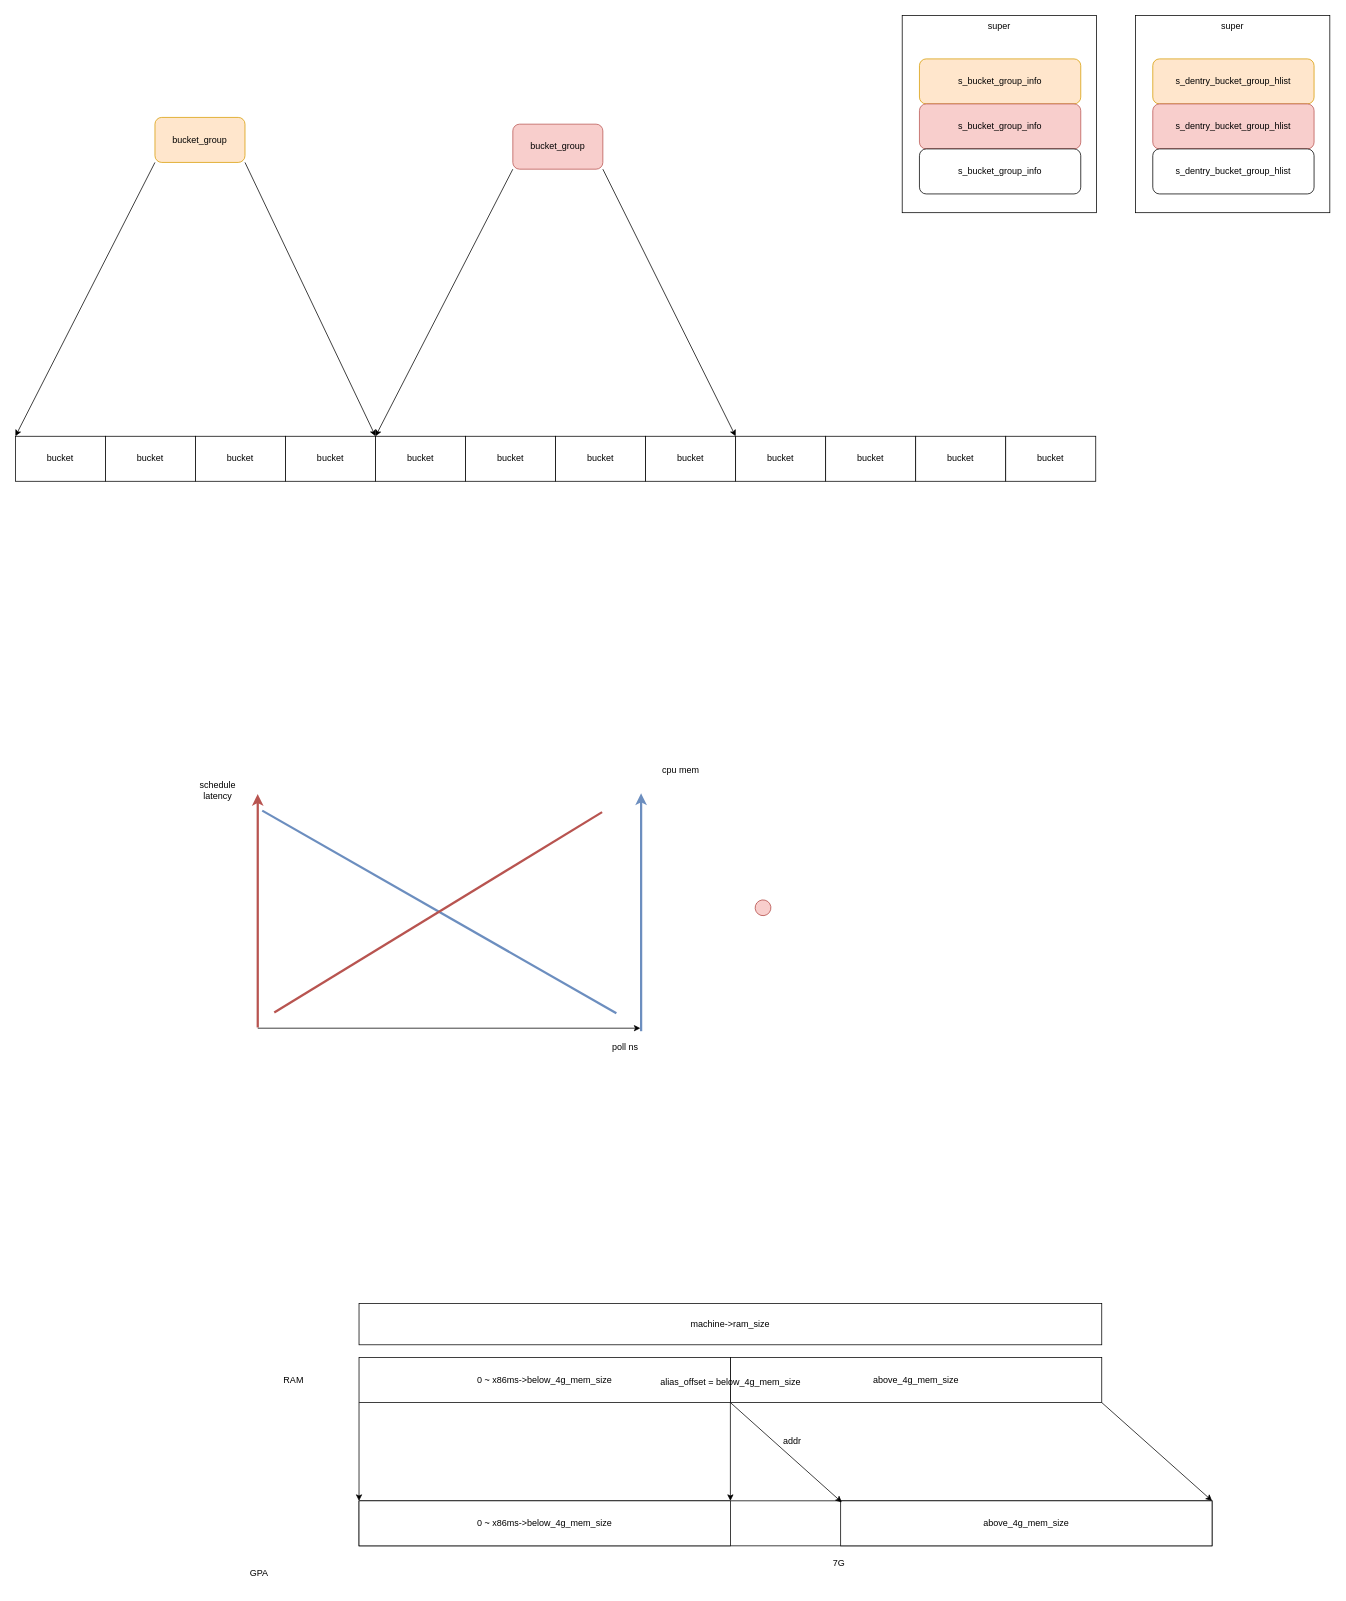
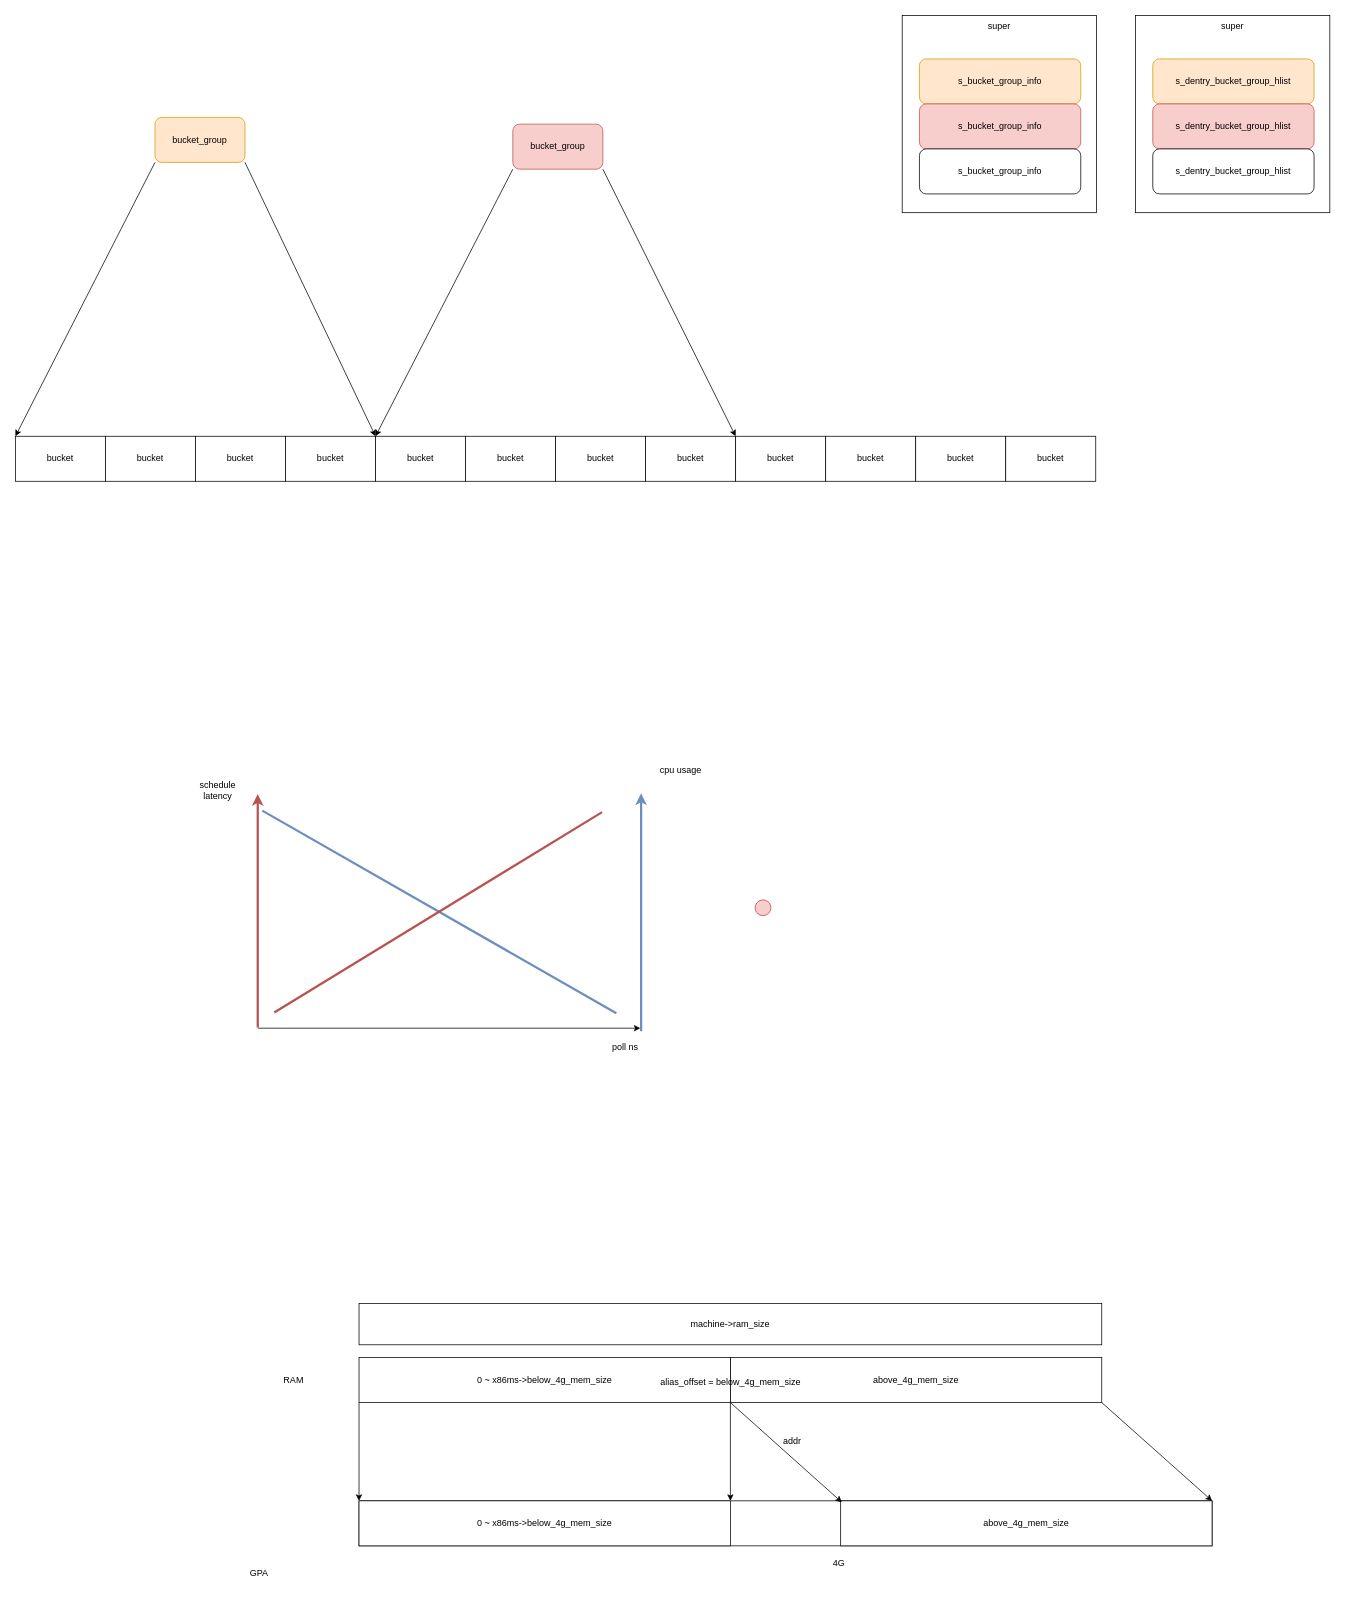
node "cpu mem": label "cpu mem" -> "cpu usage"
node "7G": label "7G" -> "4G"
